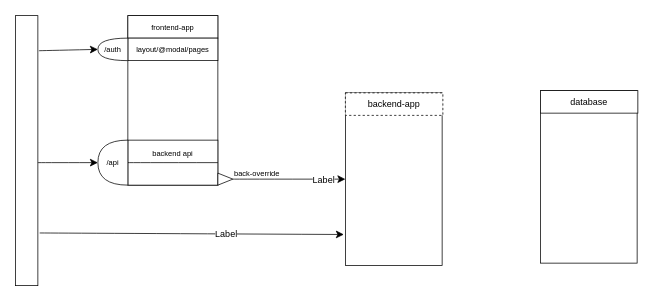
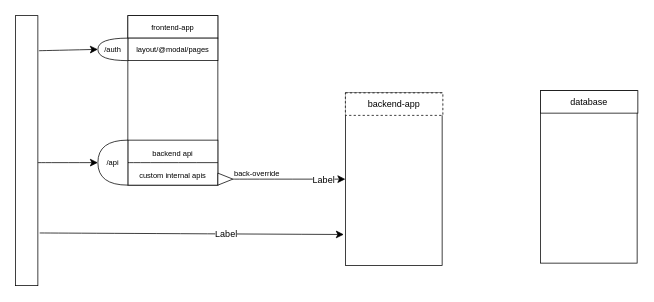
node "custom internal apis": added
